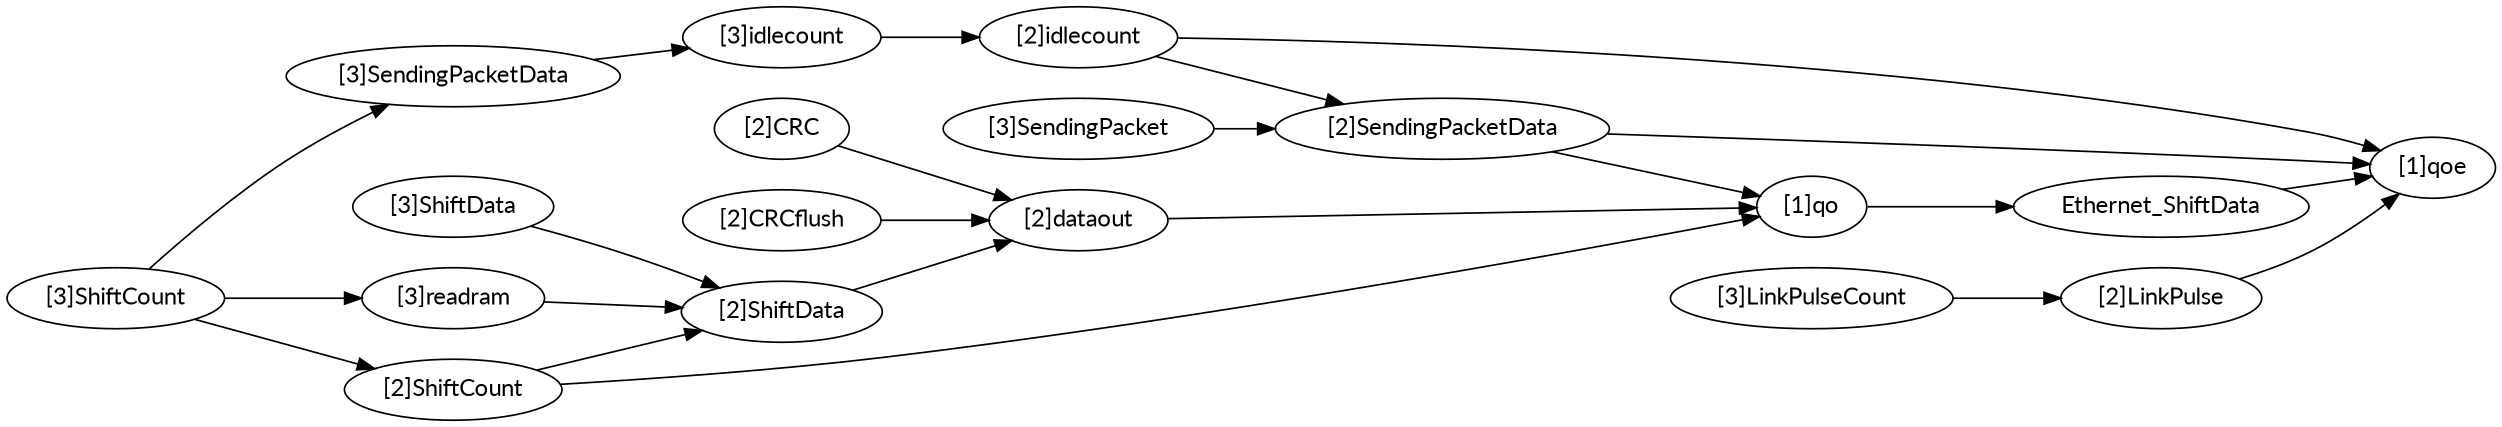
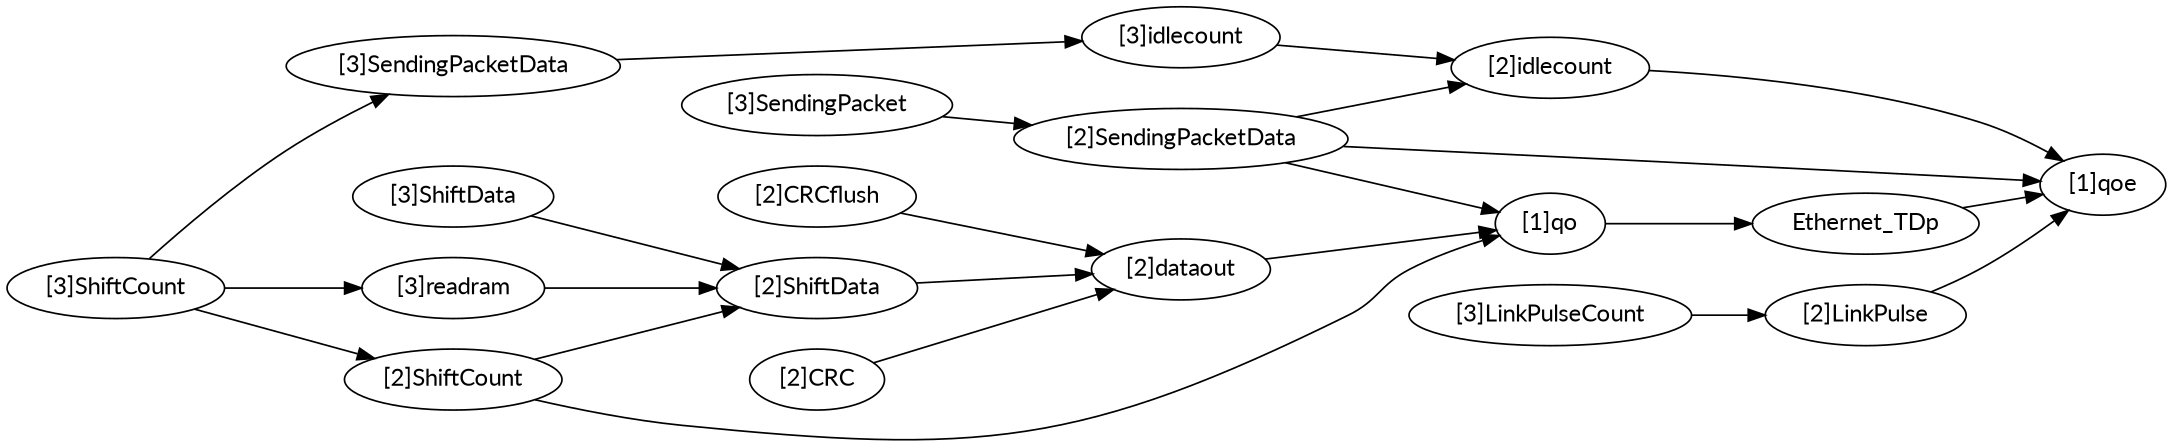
edge "[2]idlecount" -> "[2]SendingPacketData": reversed
node "Ethernet_ShiftData": label "Ethernet_ShiftData" -> "Ethernet_TDp"
